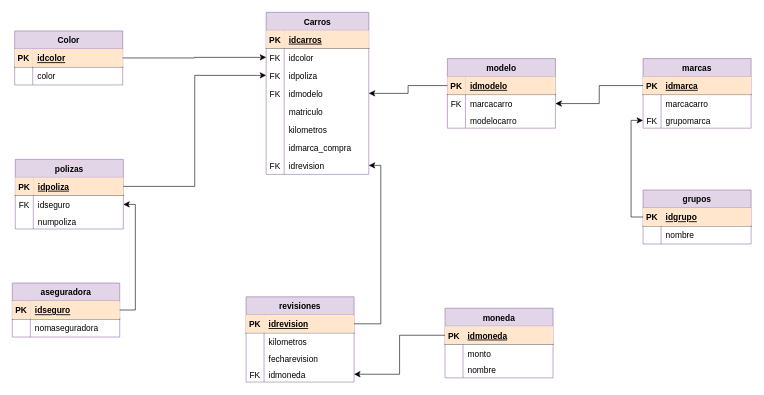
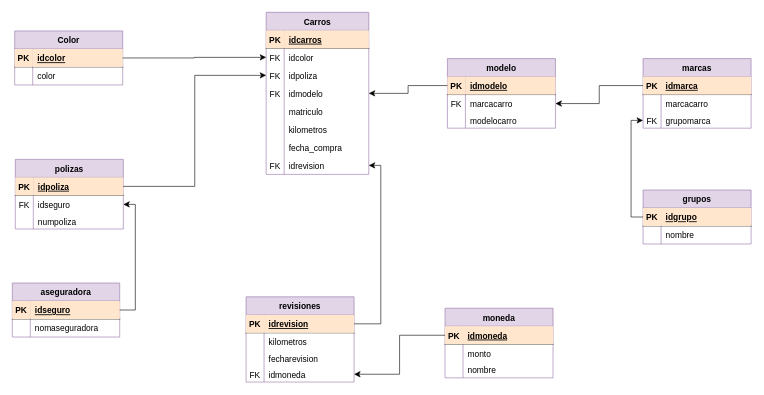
node "idmarca_compra": label "idmarca_compra" -> "fecha_compra"
